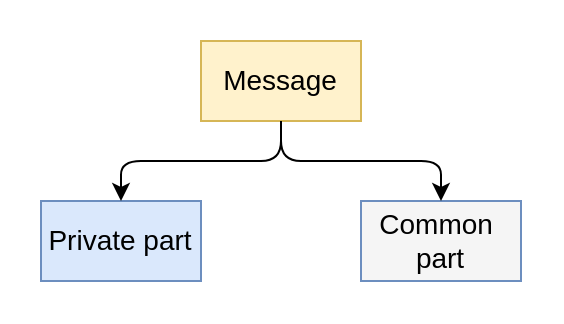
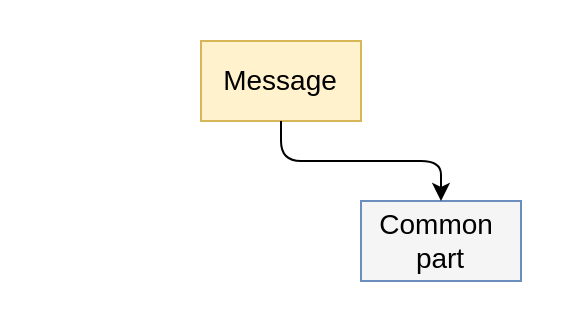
edge "Message" -> "Private part": removed
node "Private part": removed
